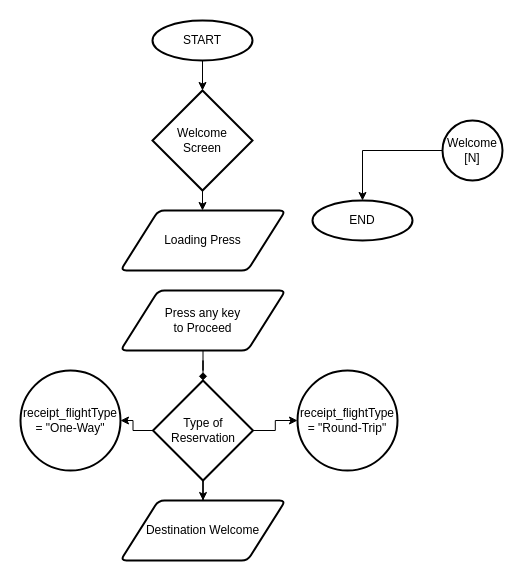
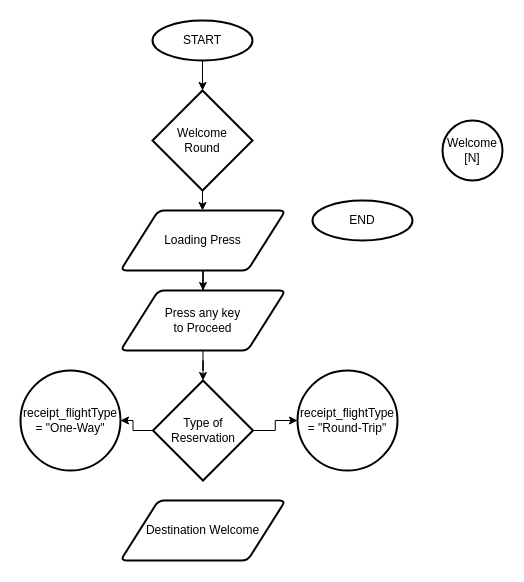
node "Welcome Screen": label "Welcome Screen" -> "Welcome Round"
edge "Welcome [N]" -> "END": removed
edge "Loading Press" -> "Press any key to Proceed": added
edge "Press any key to Proceed" -> "Type of Reservation": arrowhead diamond -> classic
edge "Type of Reservation" -> "Destination Welcome": removed
